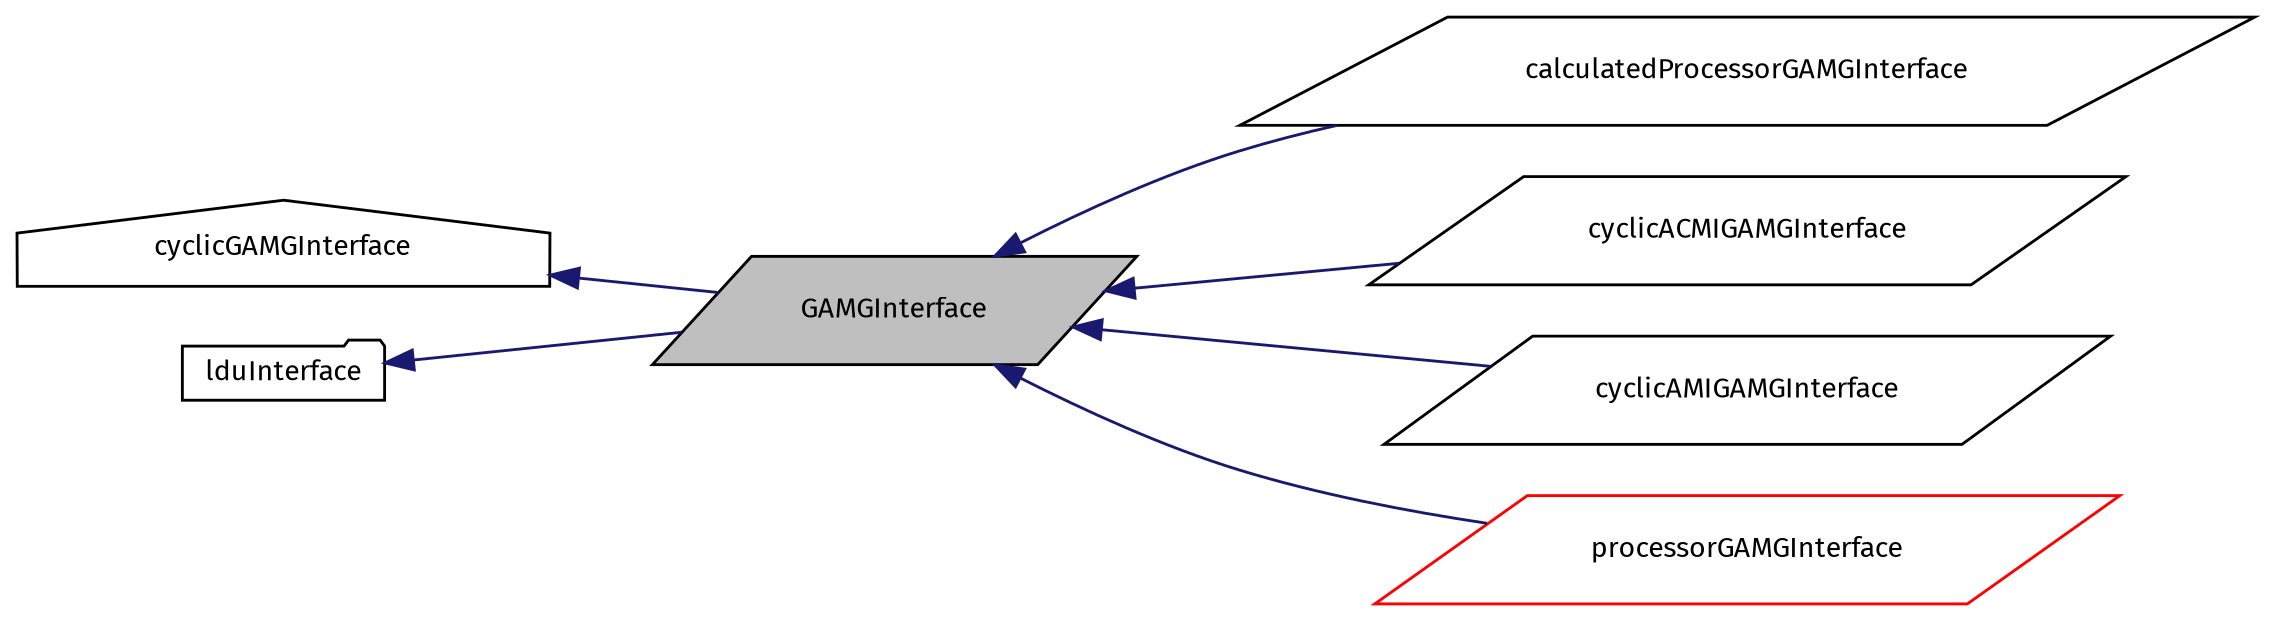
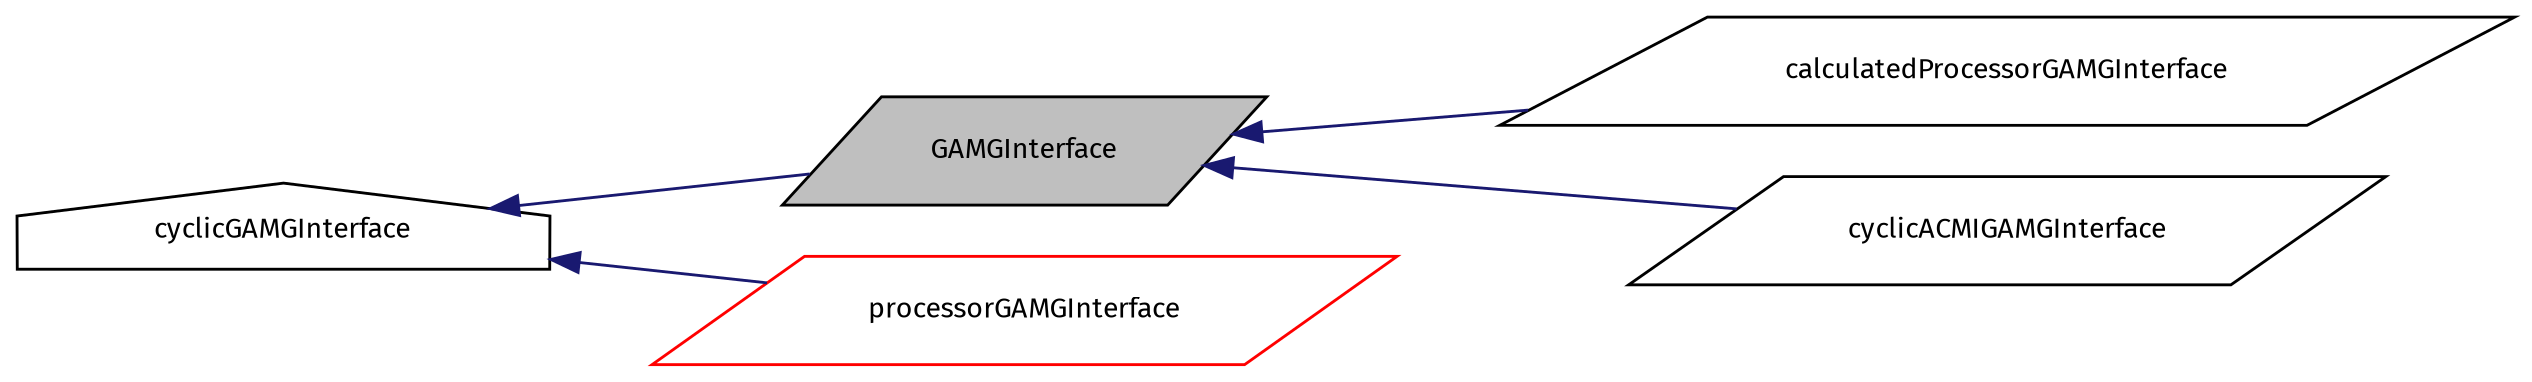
node "lduInterface": removed
node "cyclicAMIGAMGInterface": removed
edge "processorGAMGInterface" -> "GAMGInterface": now "processorGAMGInterface" -> "cyclicGAMGInterface"
